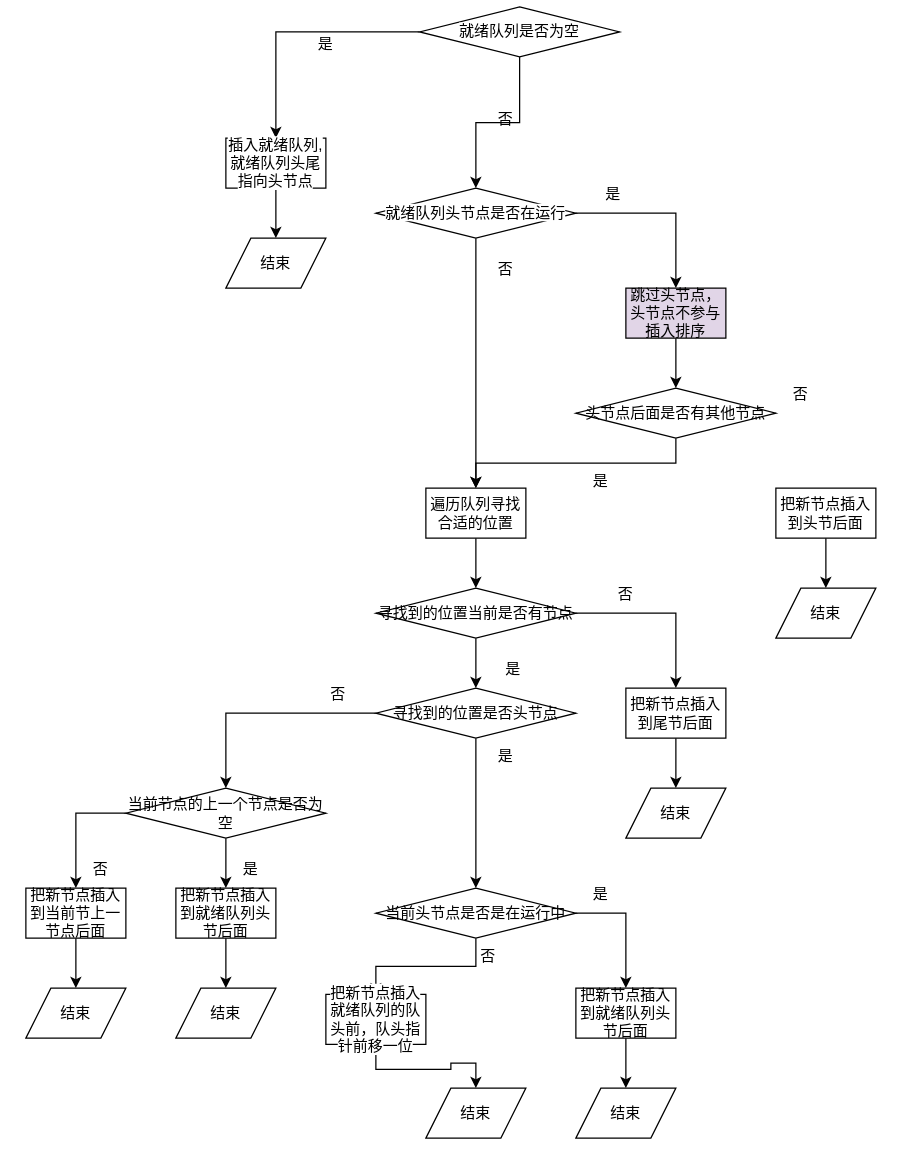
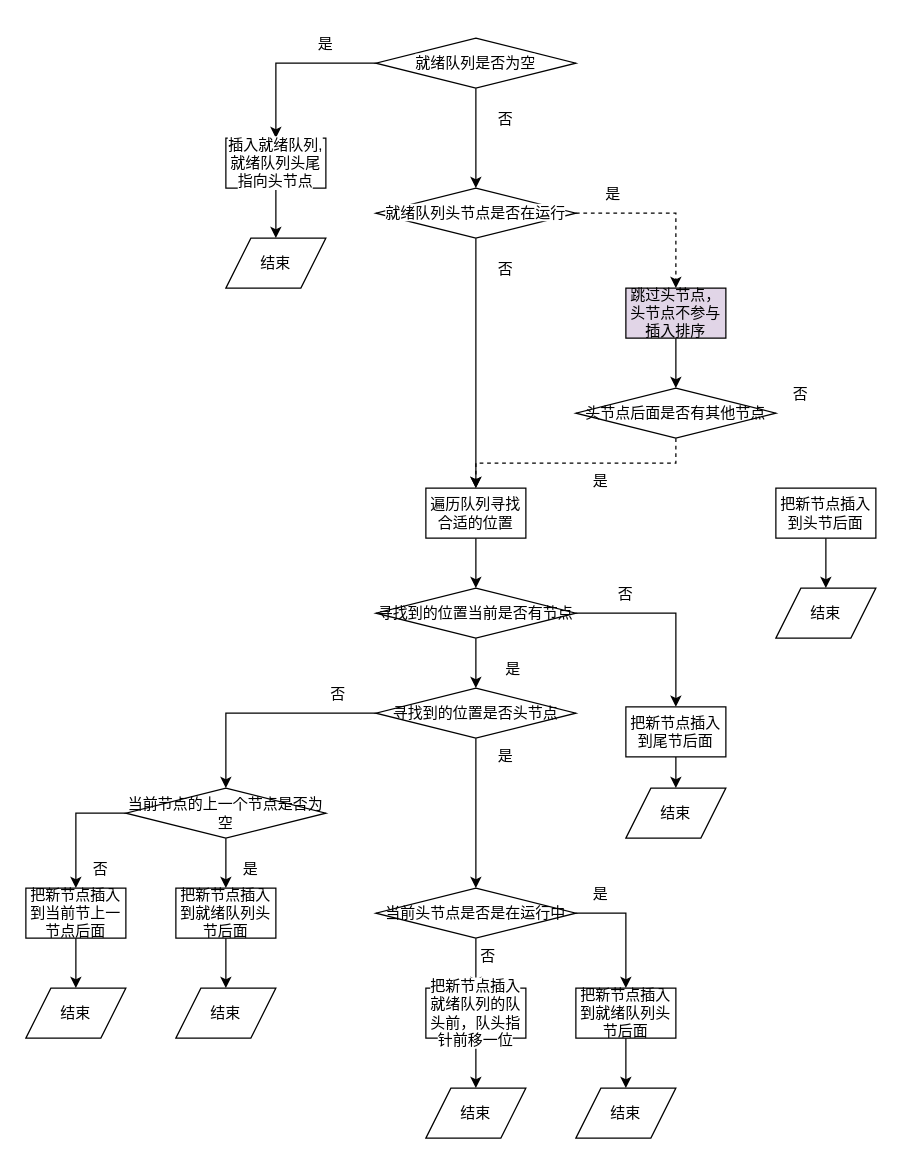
node "就绪队列是否为空": moved (519, 32) -> (476, 63)
edge "就绪队列头节点是否在运行" -> "跳过头节点，头节点不参与插入排序": style solid -> dashed
edge "头节点后面是否有其他节点" -> "遍历队列寻找合适的位置": style solid -> dashed
node "把新节点插入到尾节后面": moved (676, 713) -> (676, 732)
node "把新节点插入就绪队列的队头前，队头指针前移一位": moved (376, 1019) -> (476, 1013)
